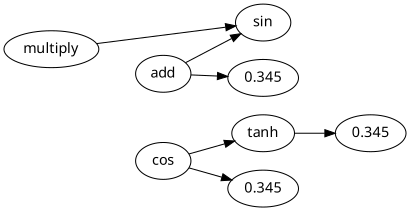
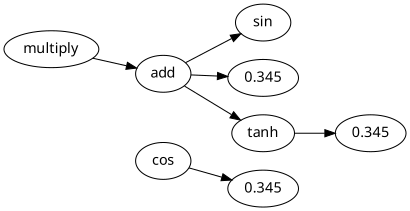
edge "multiply" -> "sin": now "multiply" -> "add"
edge "cos" -> "tanh": now "add" -> "tanh"
